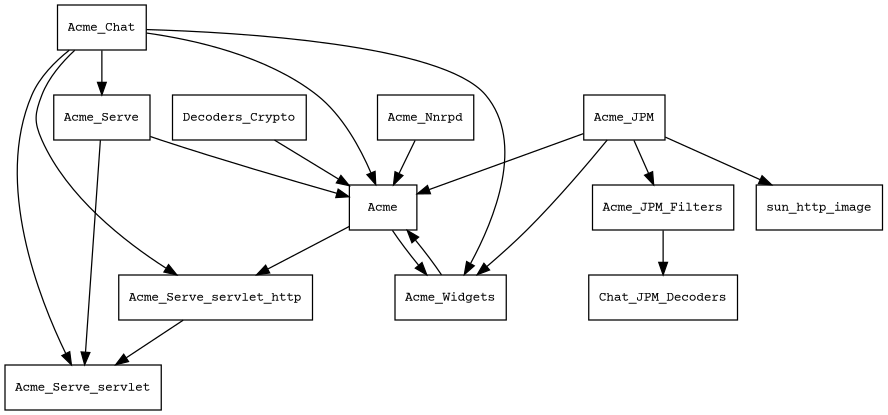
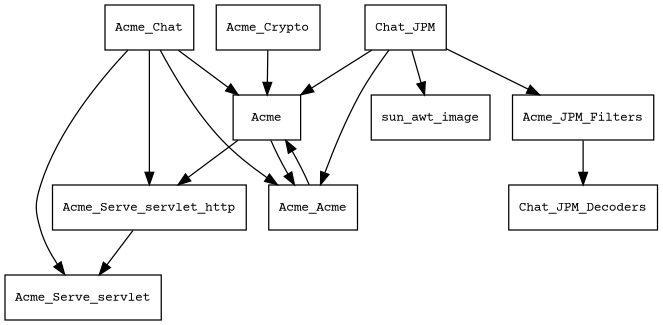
node "Acme_Serve": removed
node "Decoders_Crypto": label "Decoders_Crypto" -> "Acme_Crypto"
node "Acme_Nnrpd": removed
node "Acme_JPM": label "Acme_JPM" -> "Chat_JPM"
node "sun_http_image": label "sun_http_image" -> "sun_awt_image"
node "Acme_Widgets": label "Acme_Widgets" -> "Acme_Acme"
